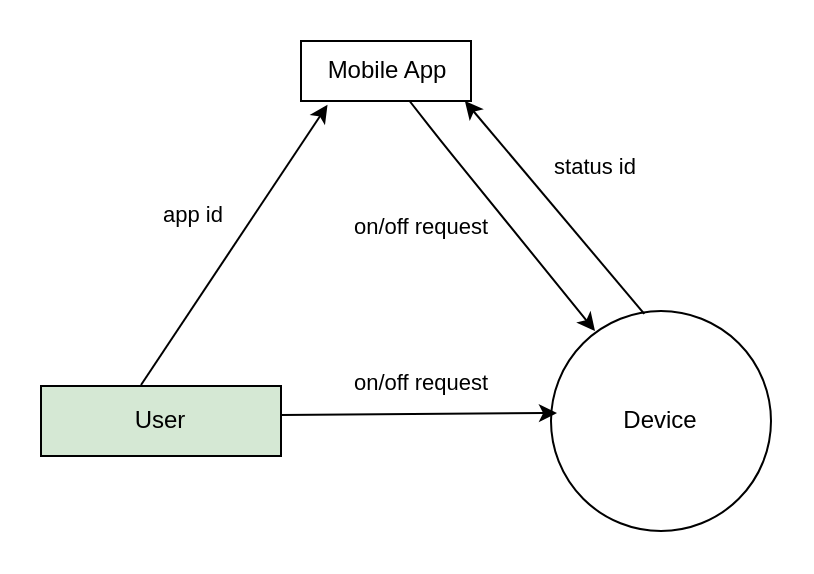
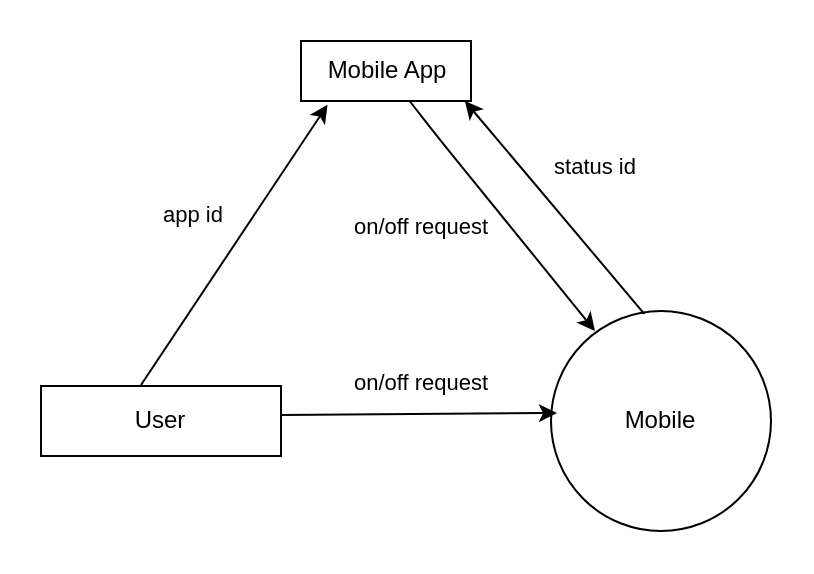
node "User": fillcolor #d5e8d4 -> #ffffff
node "Device": label "Device" -> "Mobile"
